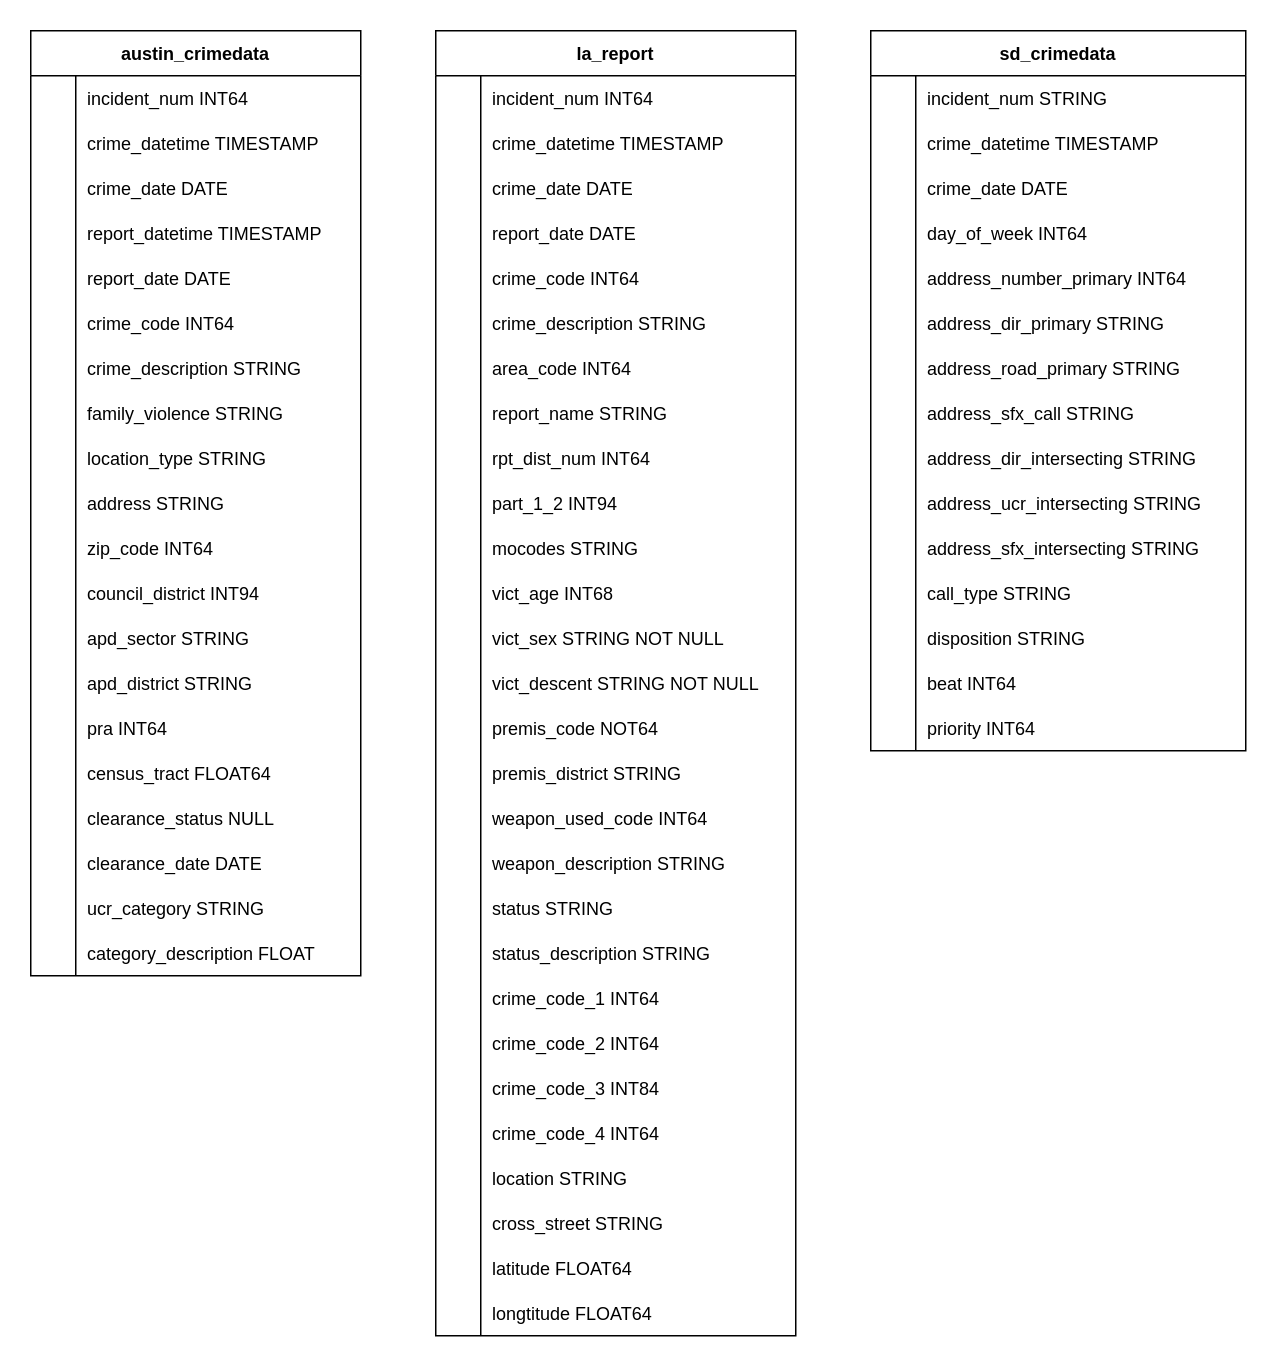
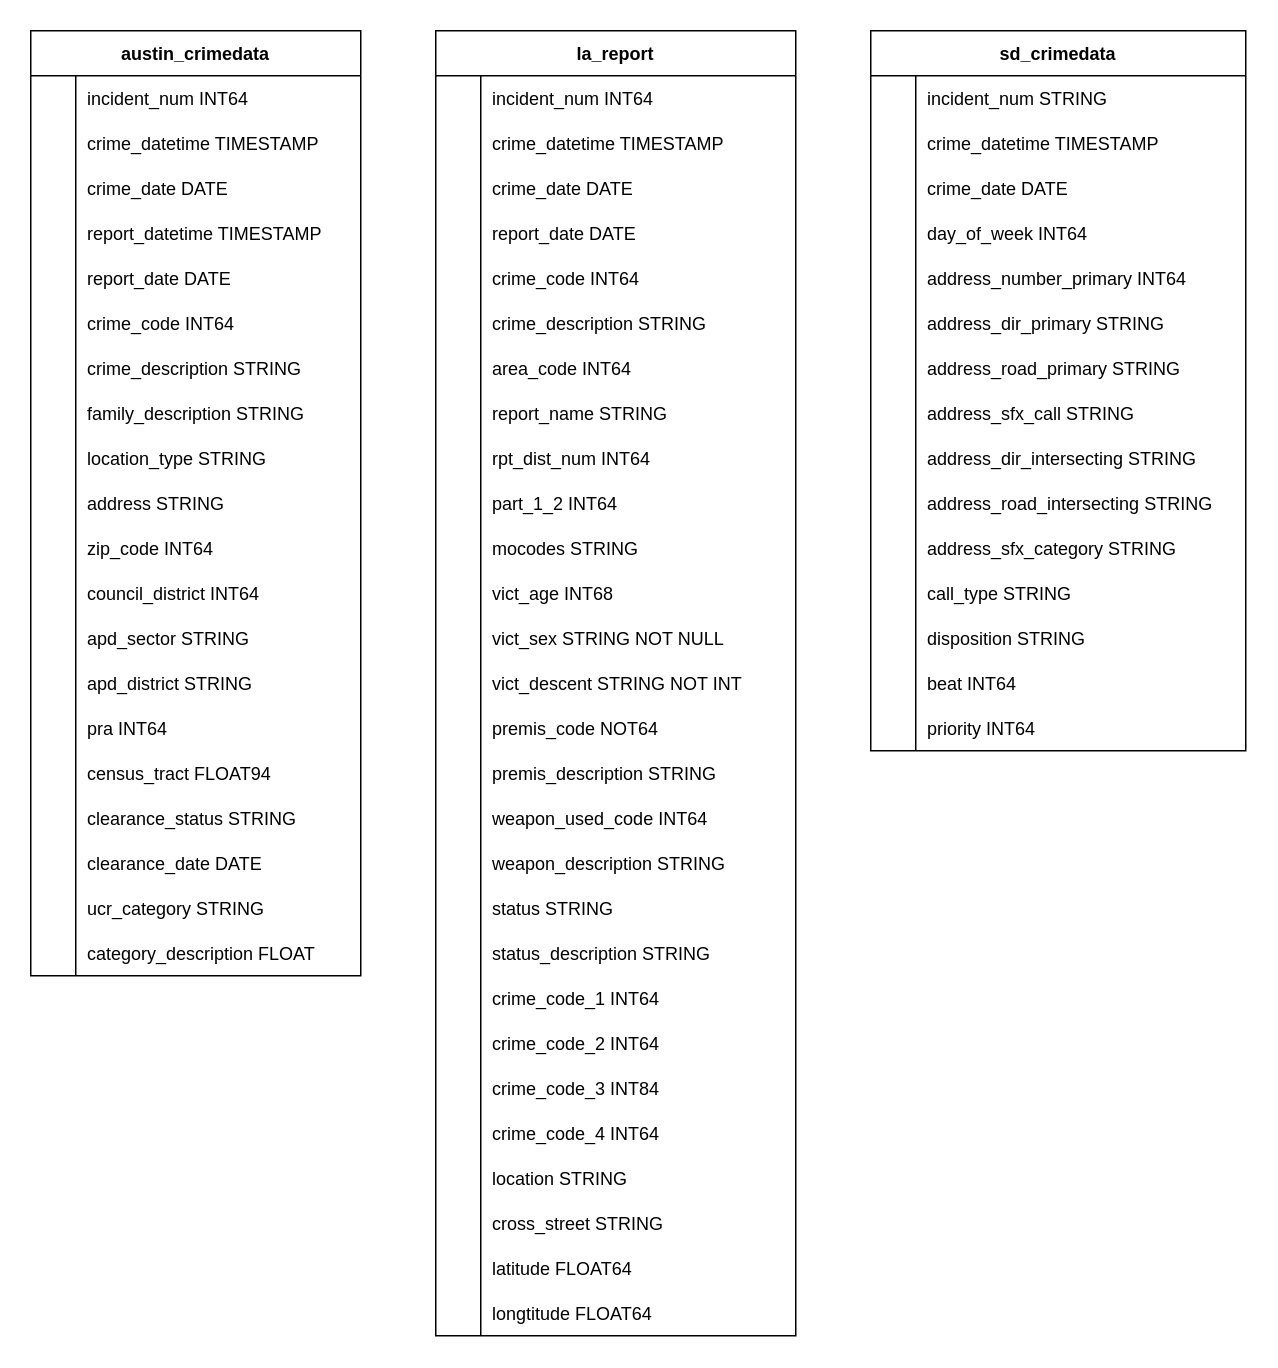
node "family_violence STRING": label "family_violence STRING" -> "family_description STRING"
node "part_1_2 INT94": label "part_1_2 INT94" -> "part_1_2 INT64"
node "address_ucr_intersecting STRING": label "address_ucr_intersecting STRING" -> "address_road_intersecting STRING"
node "address_sfx_intersecting STRING": label "address_sfx_intersecting STRING" -> "address_sfx_category STRING"
node "council_district INT94": label "council_district INT94" -> "council_district INT64"
node "vict_descent STRING NOT NULL": label "vict_descent STRING NOT NULL" -> "vict_descent STRING NOT INT"
node "census_tract FLOAT64": label "census_tract FLOAT64" -> "census_tract FLOAT94"
node "premis_district STRING": label "premis_district STRING" -> "premis_description STRING"
node "clearance_status NULL": label "clearance_status NULL" -> "clearance_status STRING"
